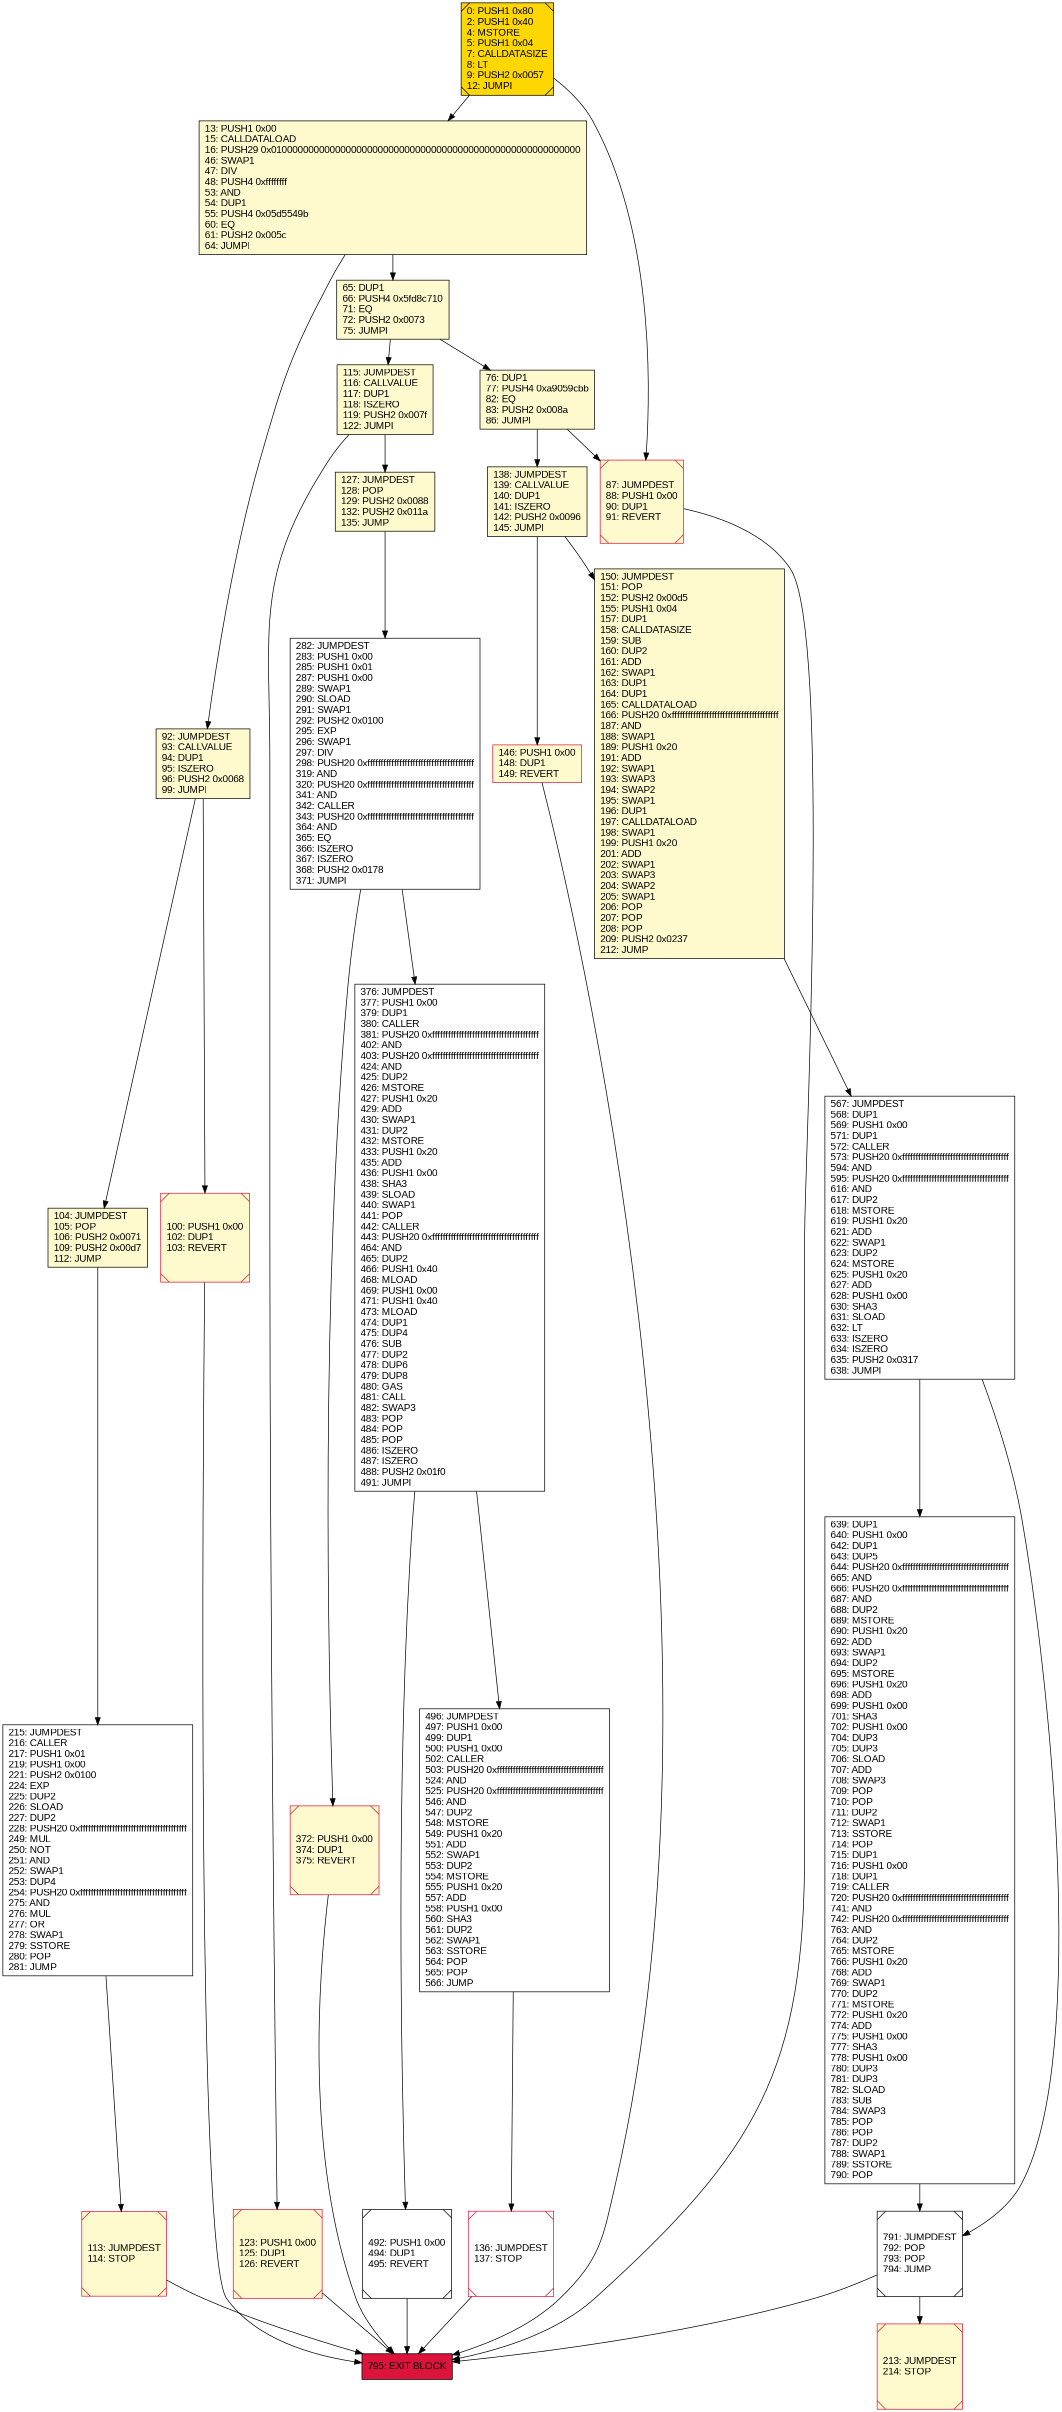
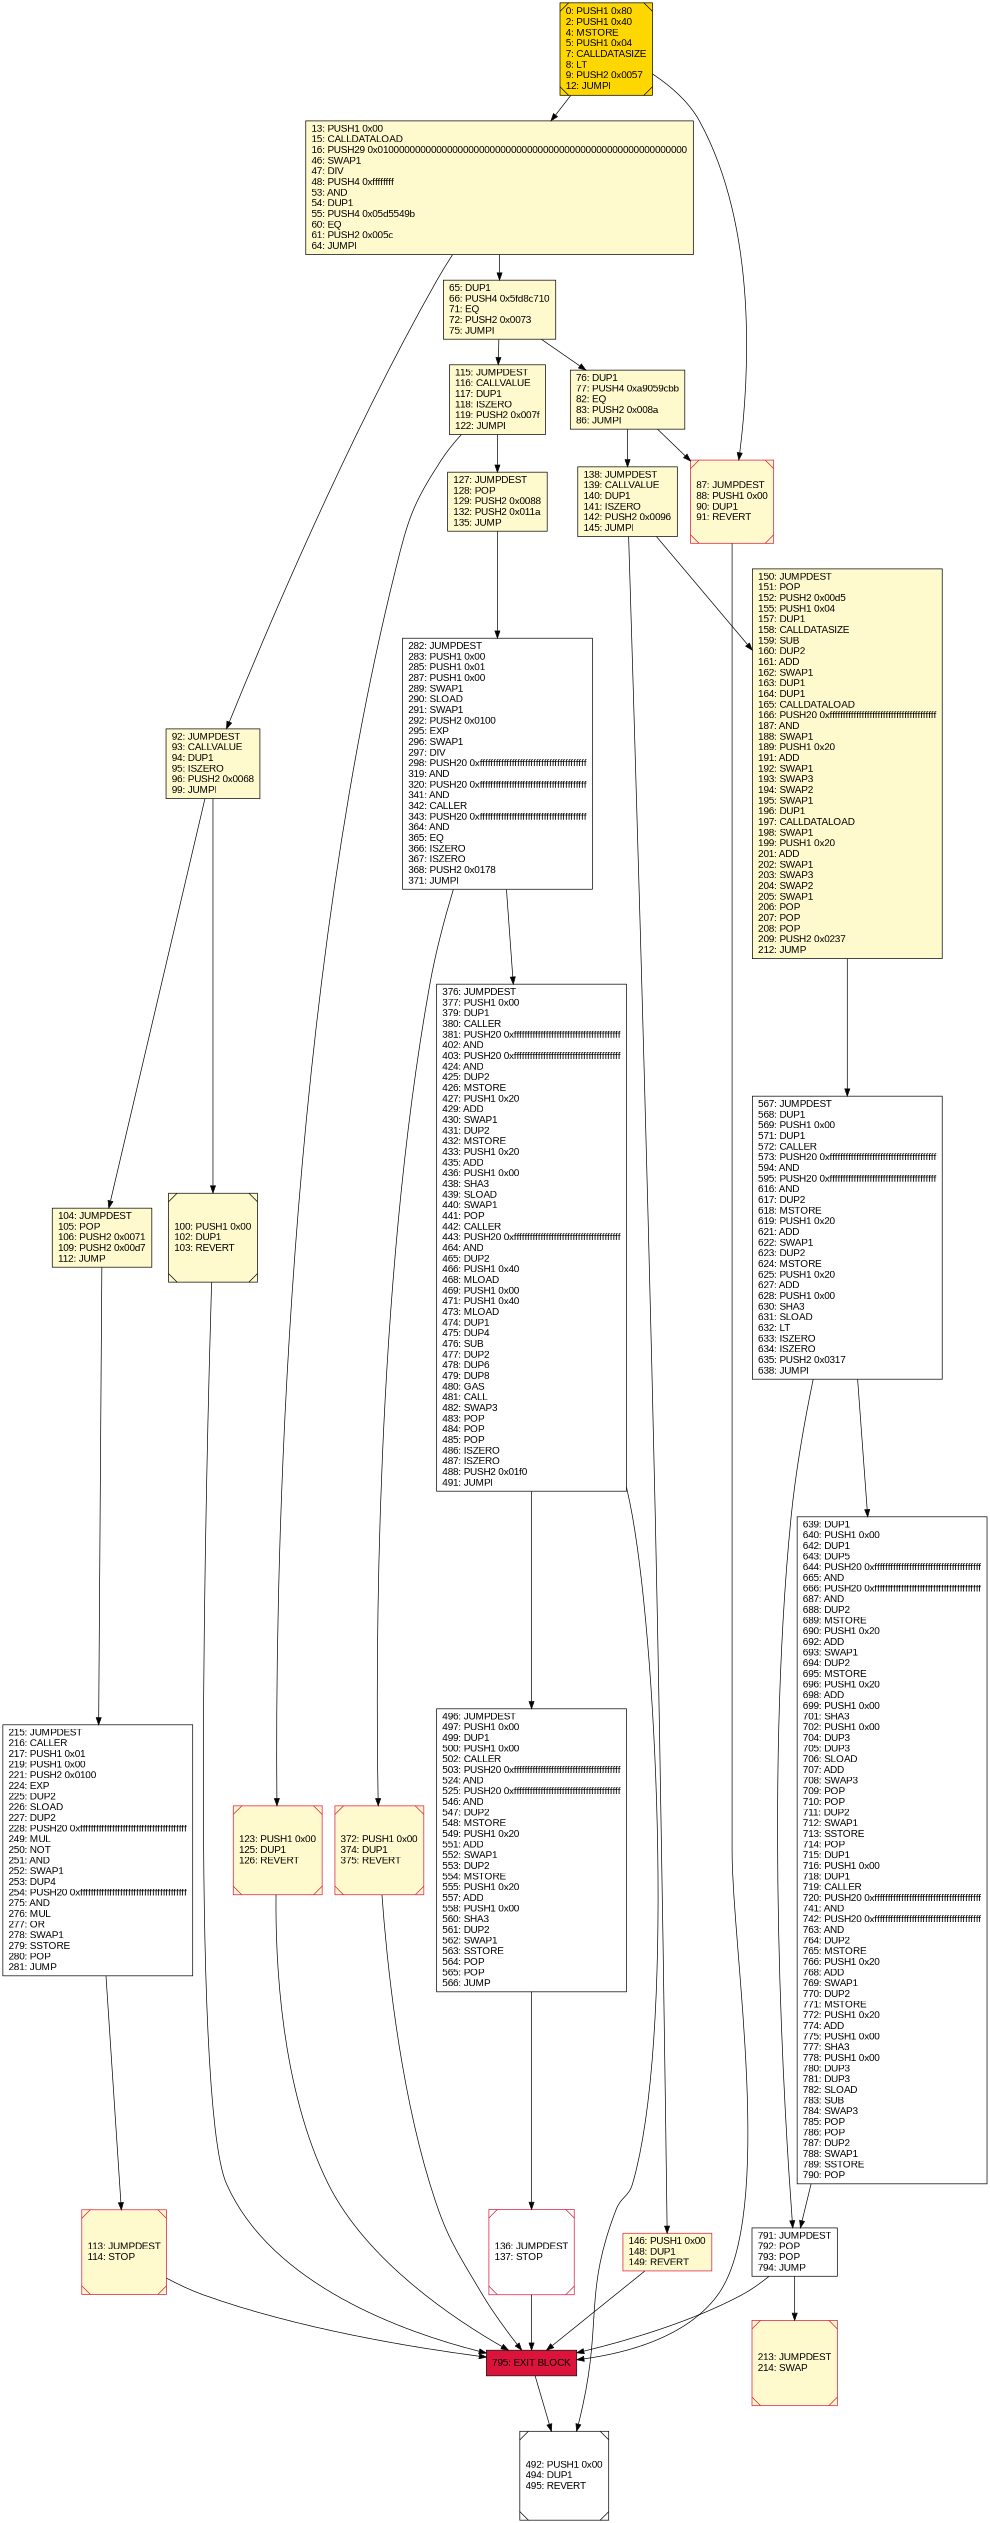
node "100: PUSH1 0x00 102: DUP1 103: REVERT": color crimson -> black
node "791: JUMPDEST 792: POP 793: POP 794: JUMP": shape Msquare -> box
edge "492: PUSH1 0x00 494: DUP1 495: REVERT" -> "795: EXIT BLOCK": reversed
node "213: JUMPDEST 214: STOP": label "213: JUMPDEST 214: STOP" -> "213: JUMPDEST 214: SWAP"
